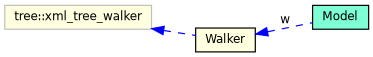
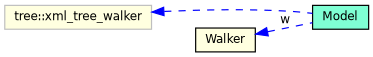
edge "Walker" -> "tree::xml_tree_walker": now "Model" -> "tree::xml_tree_walker"
